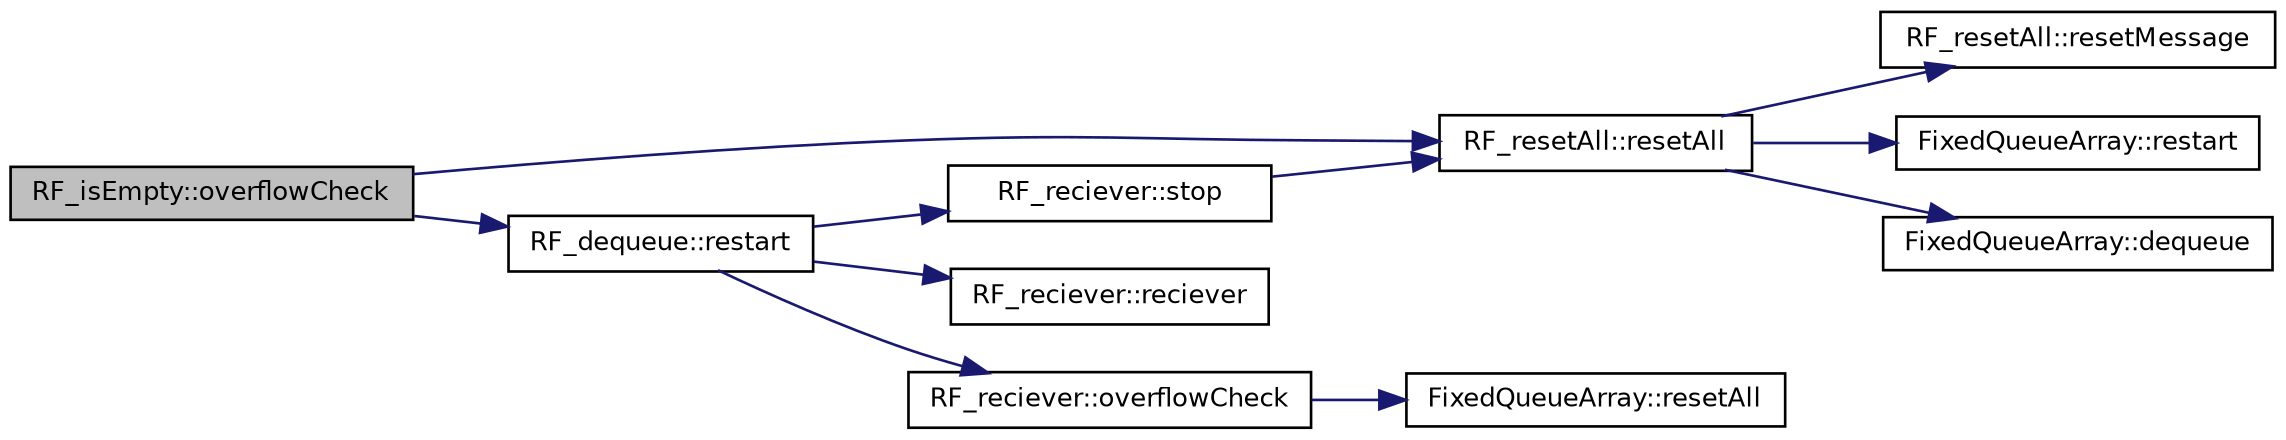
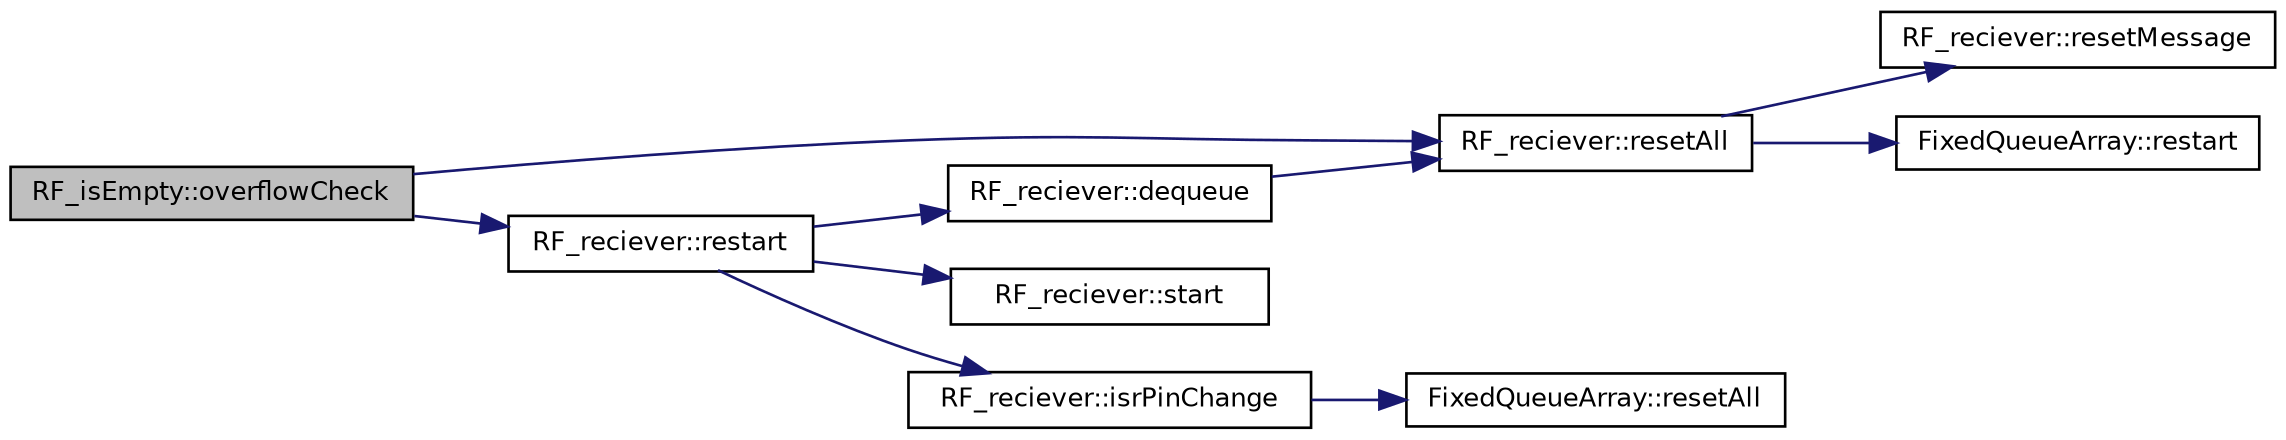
node "RF_resetAll::resetMessage": label "RF_resetAll::resetMessage" -> "RF_reciever::resetMessage"
node "RF_resetAll::resetAll": label "RF_resetAll::resetAll" -> "RF_reciever::resetAll"
node "RF_reciever::stop": label "RF_reciever::stop" -> "RF_reciever::dequeue"
node "RF_dequeue::restart": label "RF_dequeue::restart" -> "RF_reciever::restart"
node "FixedQueueArray::dequeue": removed
node "RF_reciever::reciever": label "RF_reciever::reciever" -> "RF_reciever::start"
node "RF_reciever::overflowCheck": label "RF_reciever::overflowCheck" -> "RF_reciever::isrPinChange"
